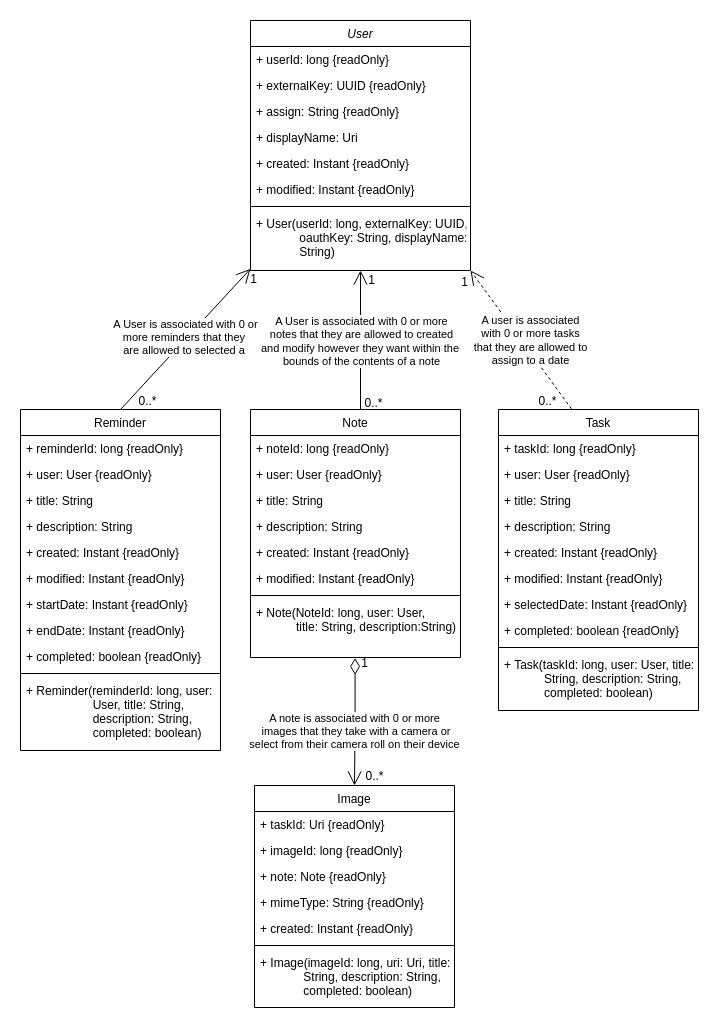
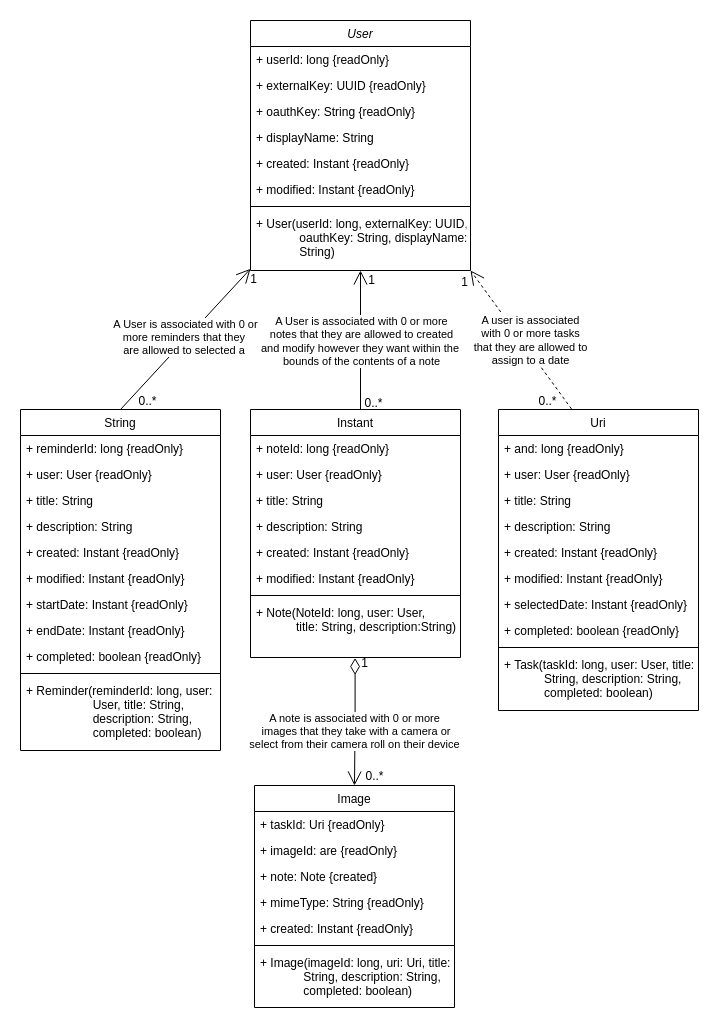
node "+ assign: String {readOnly}": label "+ assign: String {readOnly}" -> "+ oauthKey: String {readOnly}"
node "+ displayName: Uri": label "+ displayName: Uri" -> "+ displayName: String"
node "Reminder": label "Reminder" -> "String"
node "Note": label "Note" -> "Instant"
node "Task": label "Task" -> "Uri"
node "+ taskId: long {readOnly}": label "+ taskId: long {readOnly}" -> "+ and: long {readOnly}"
node "+ imageId: long {readOnly}": label "+ imageId: long {readOnly}" -> "+ imageId: are {readOnly}"
node "+ note: Note {readOnly}": label "+ note: Note {readOnly}" -> "+ note: Note {created}"
